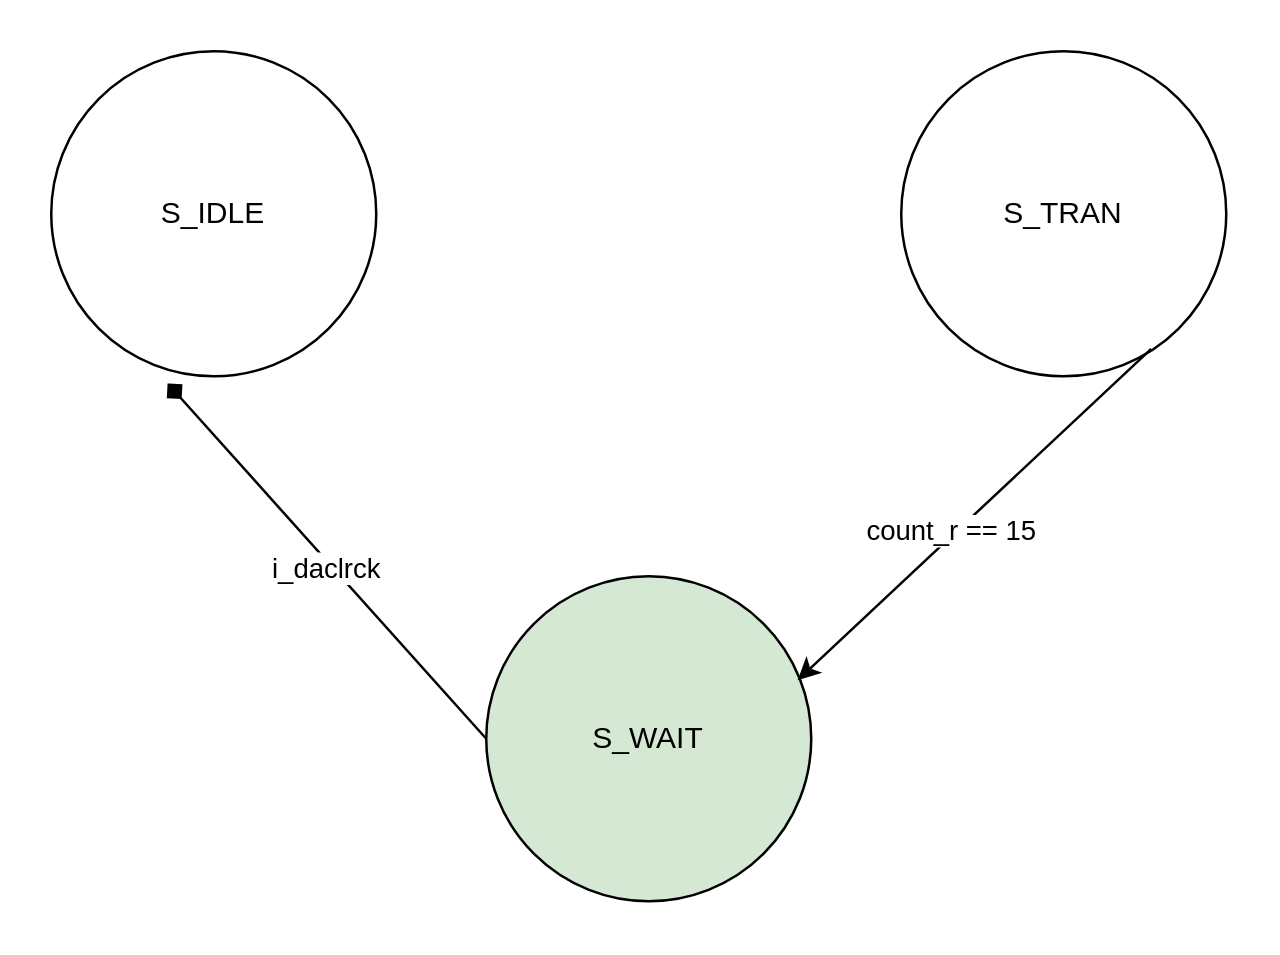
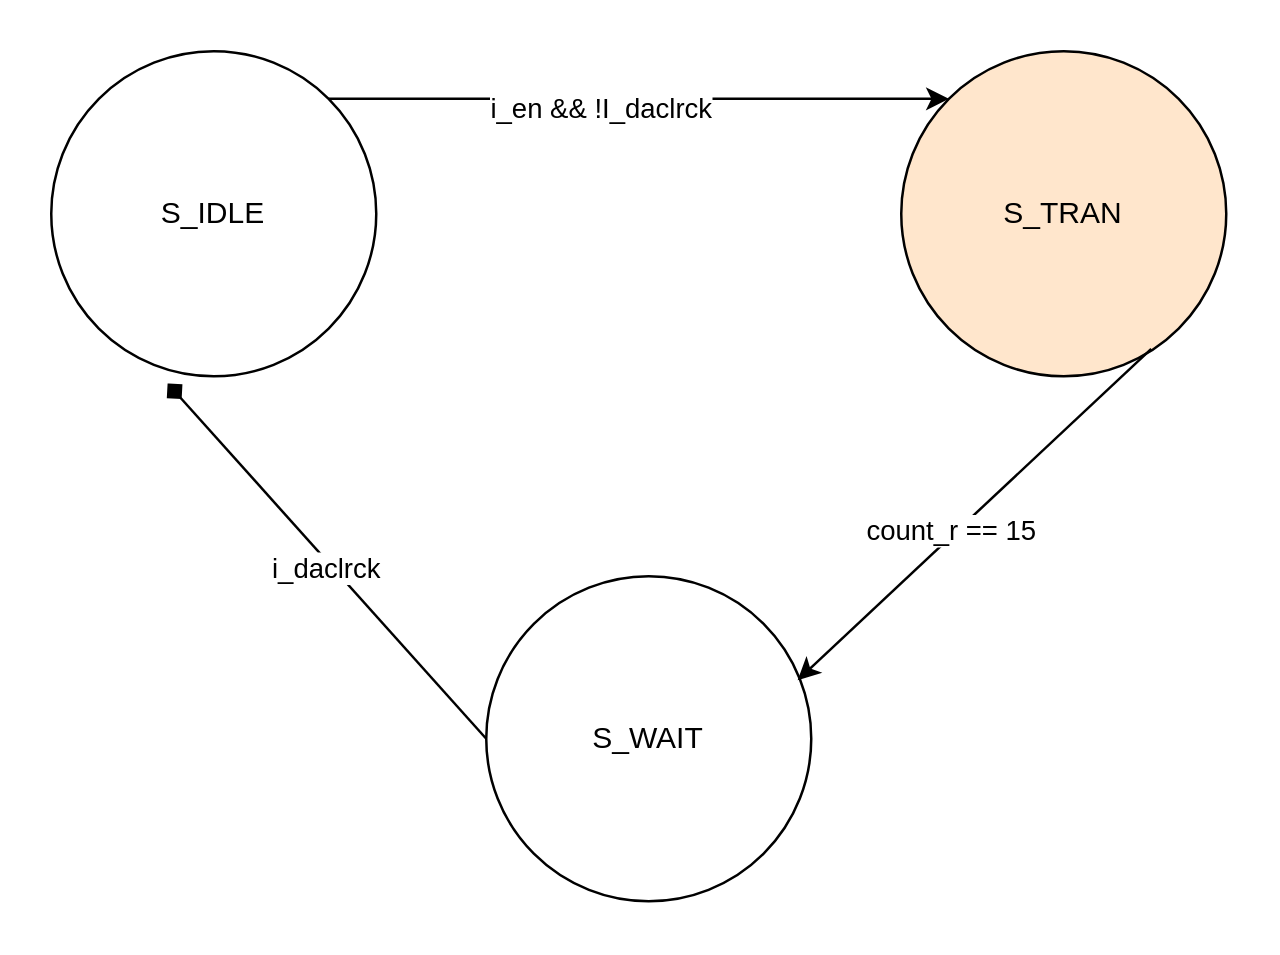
edge "S_IDLE" -> "S_TRAN": added, label "i_en && !I_daclrck"
node "S_TRAN": fillcolor #ffffff -> #ffe6cc
node "S_WAIT": fillcolor #d5e8d4 -> #ffffff
